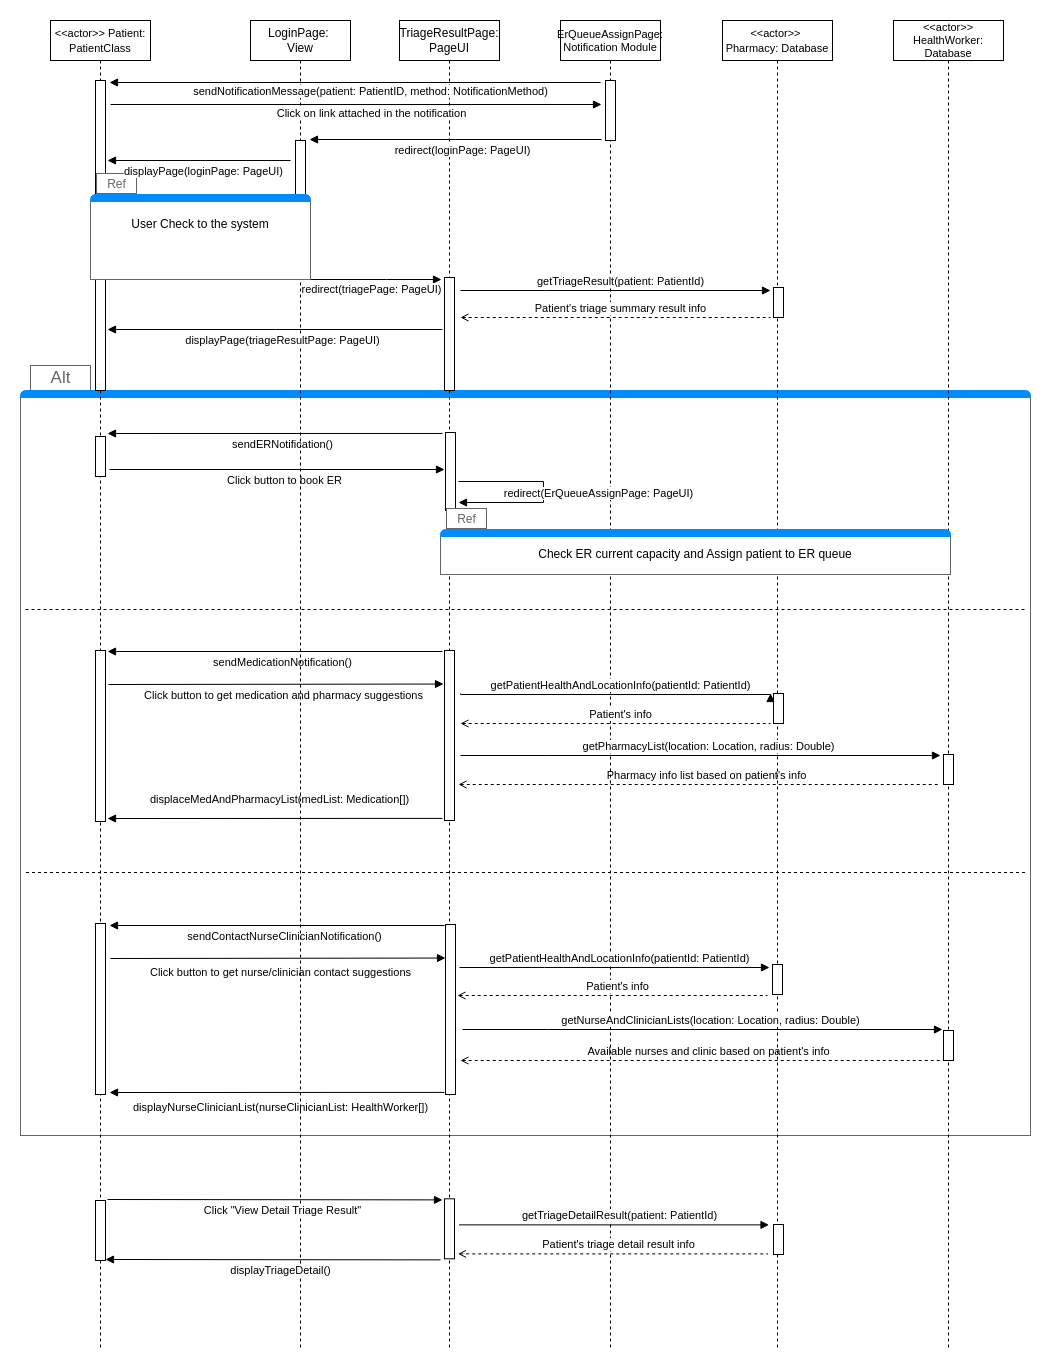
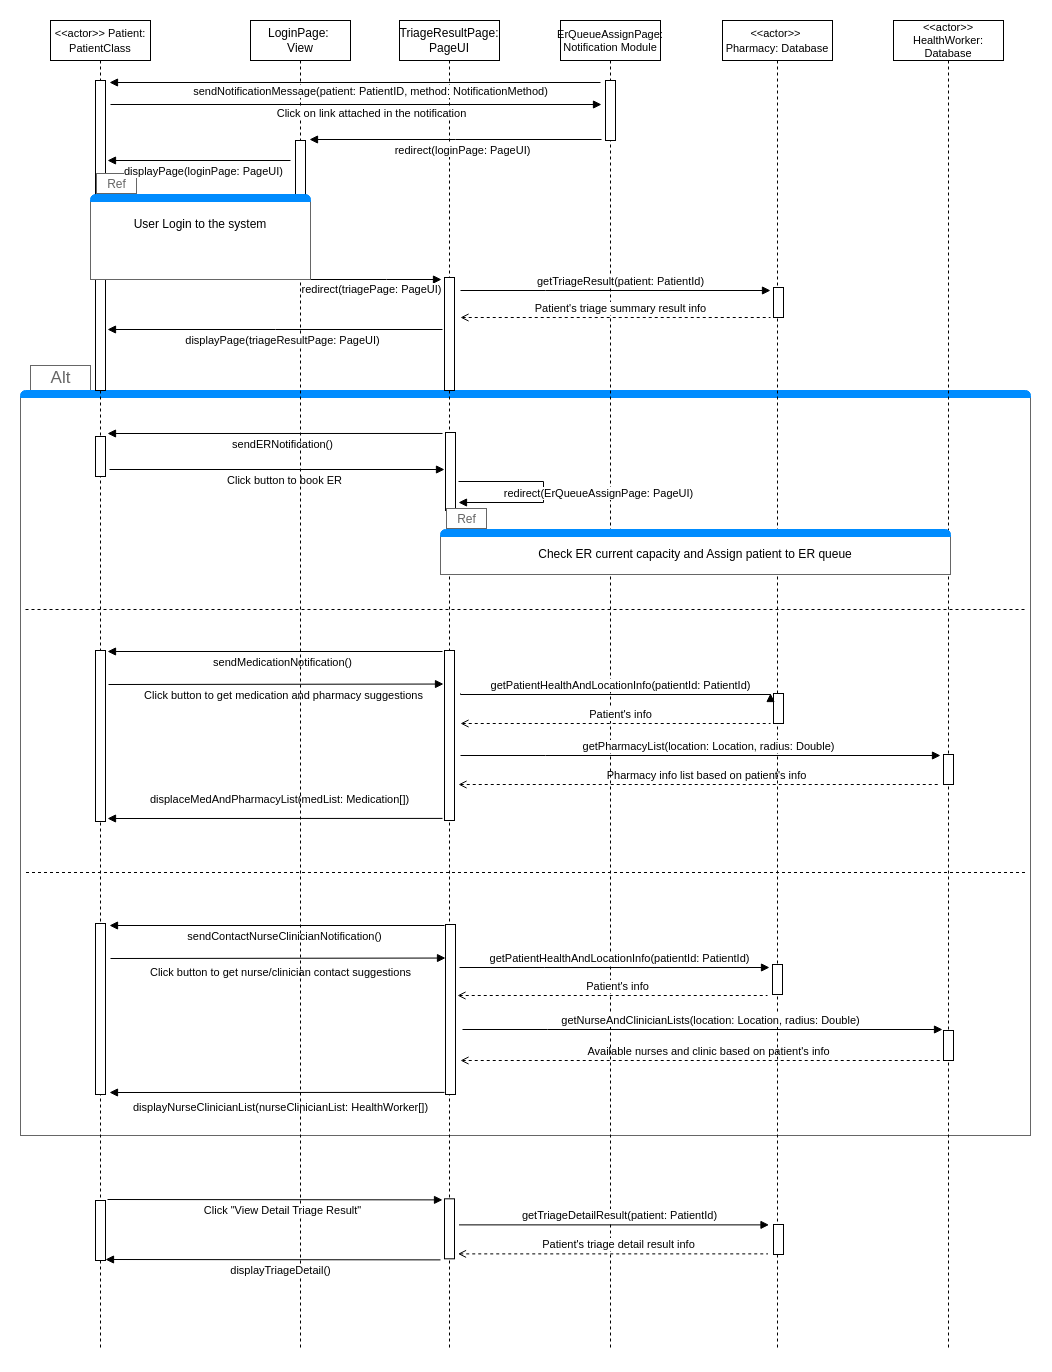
node "User Check to the system": label "User Check to the system" -> "User Login to the system"
